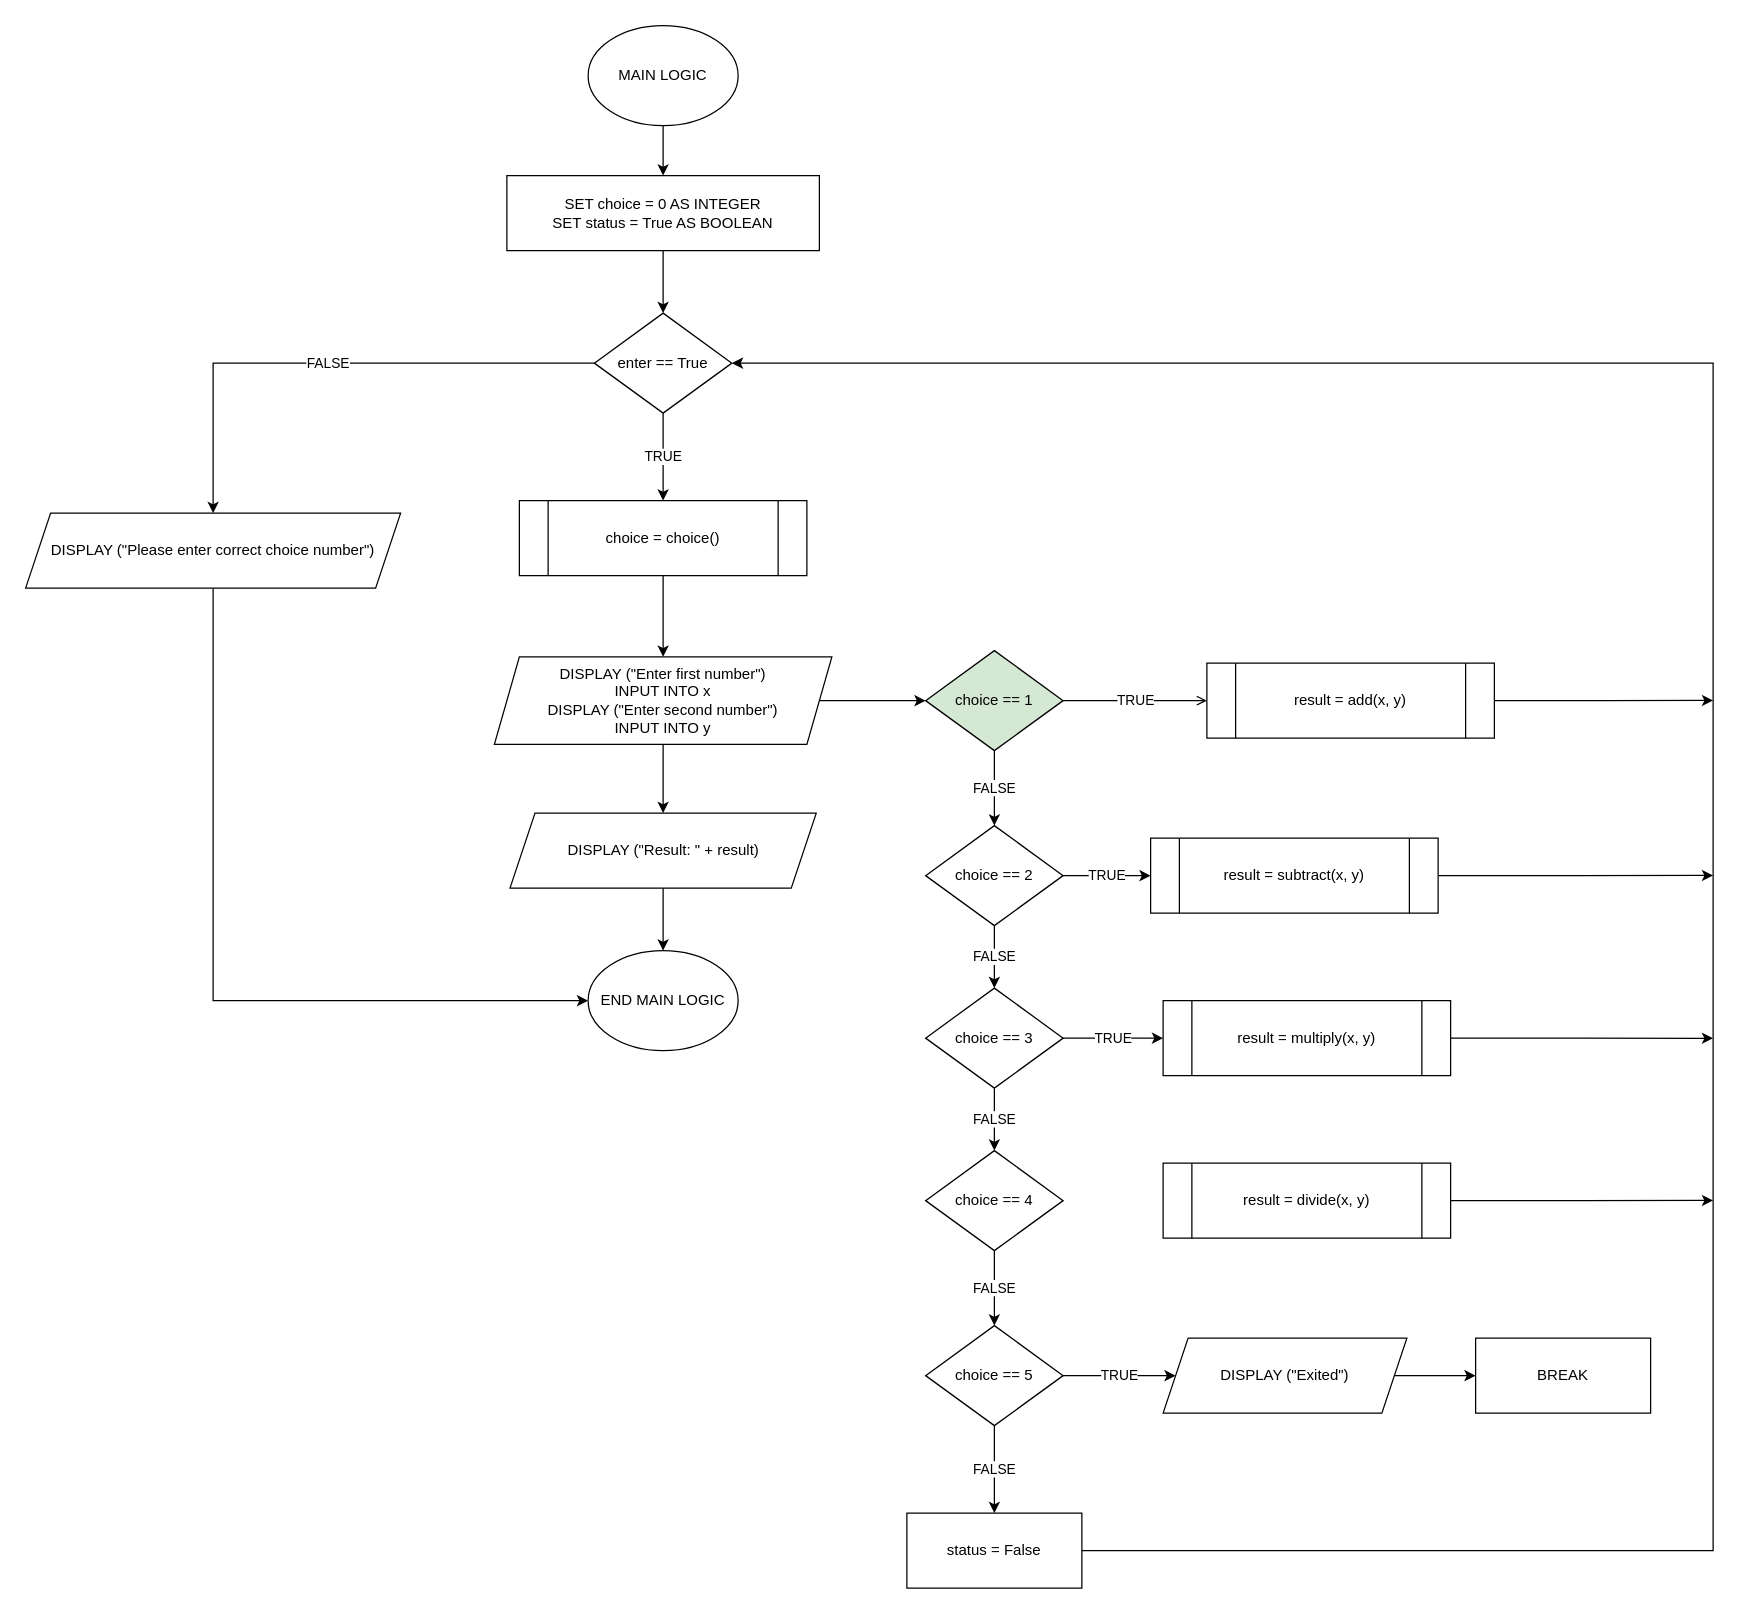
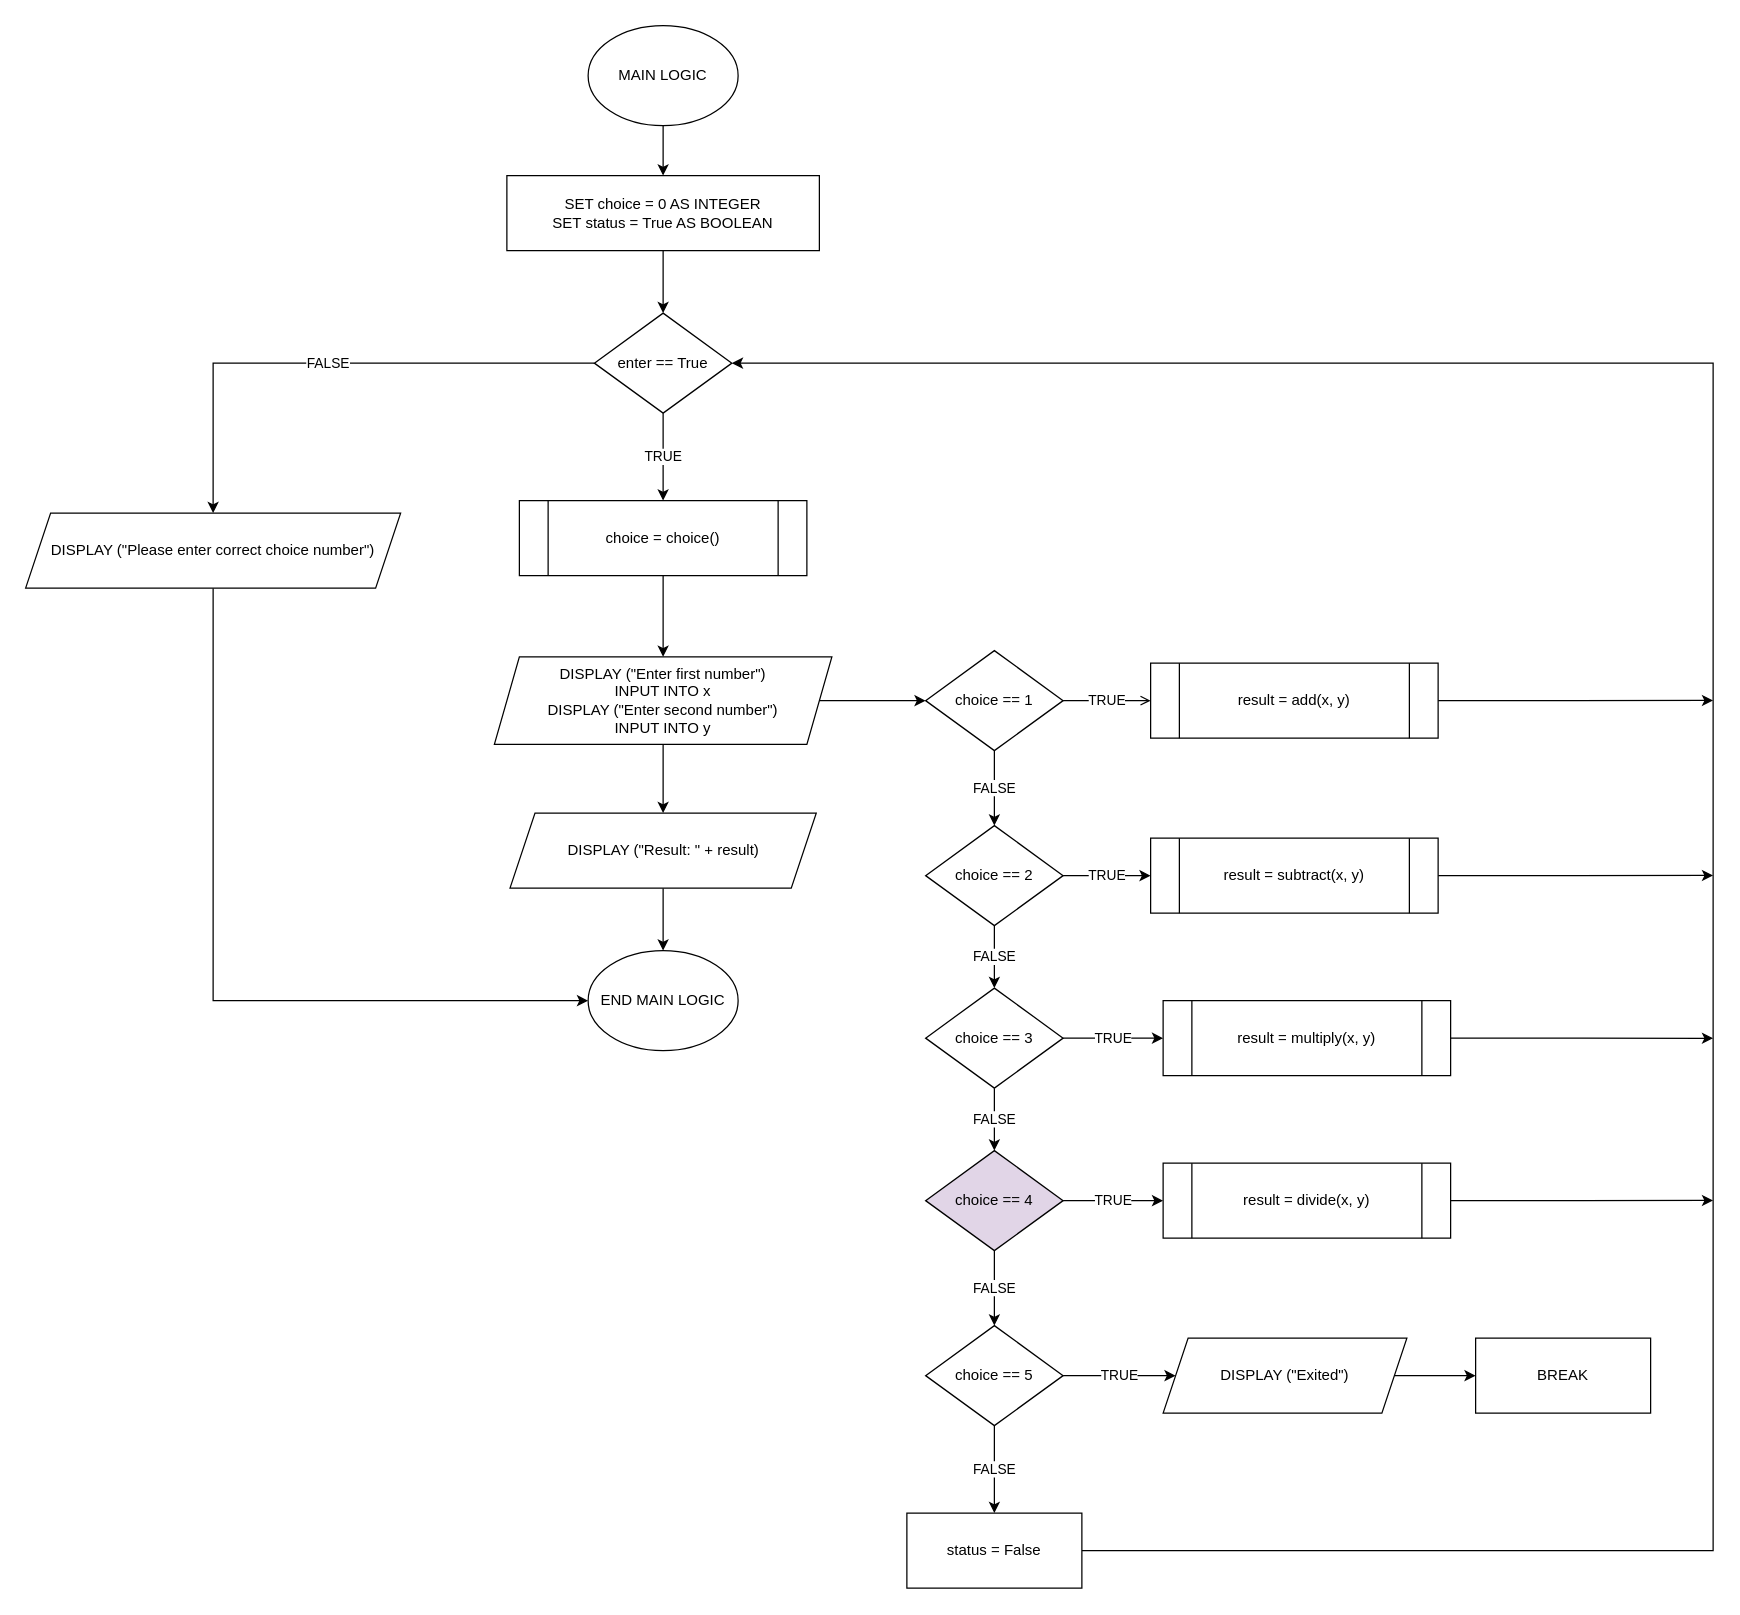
node "choice == 1": fillcolor #d5e8d4 -> #ffffff
node "result = add(x, y)": moved (1351, 701) -> (1294, 701)
node "choice == 4": fillcolor #ffffff -> #e1d5e7
edge "choice == 4" -> "result = divide(x, y)": added, label "TRUE"
